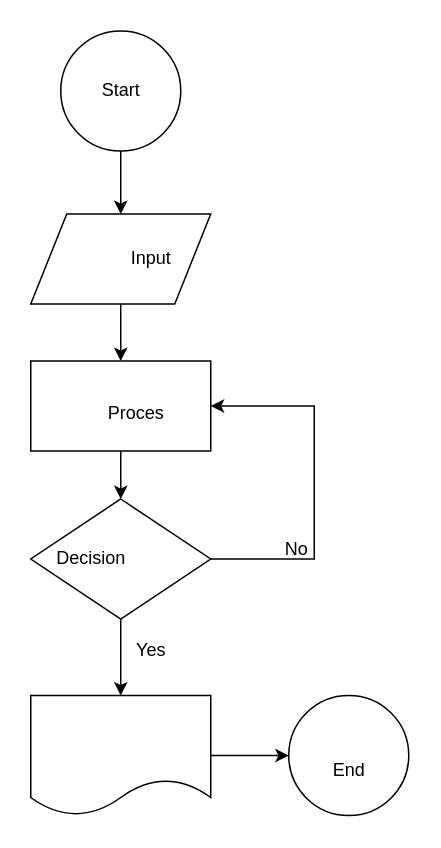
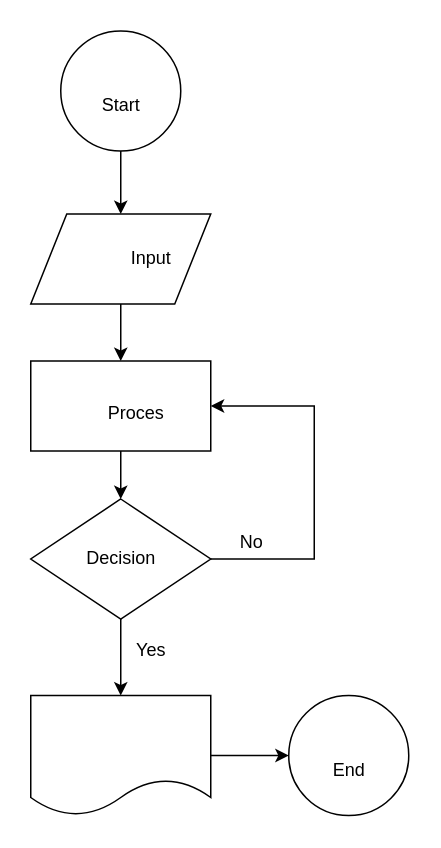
node "Start": moved (121, 91) -> (121, 106)
node "No": moved (297, 550) -> (252, 542)
node "Decision": moved (91, 559) -> (121, 559)
